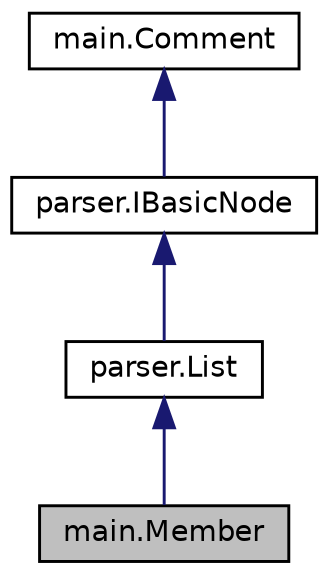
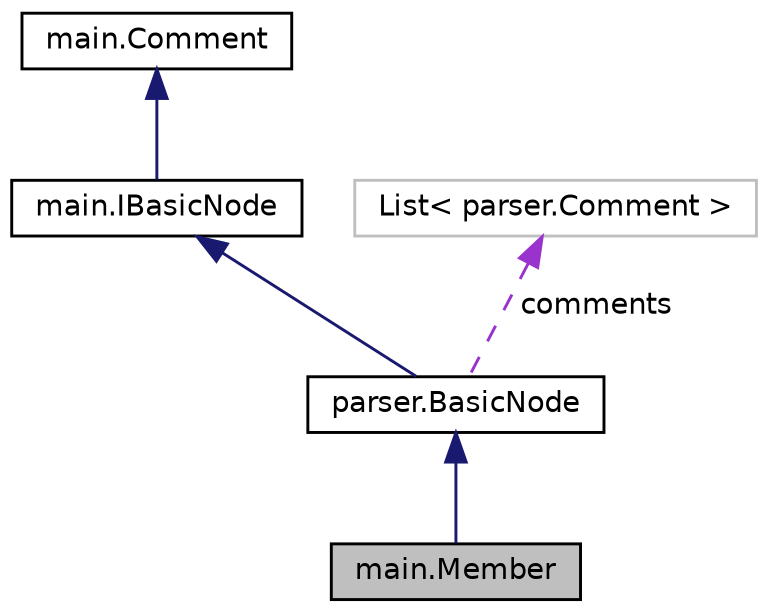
node "parser.IBasicNode": label "parser.IBasicNode" -> "main.IBasicNode"
node "List< parser.Comment >": added
node "parser.List": label "parser.List" -> "parser.BasicNode"
